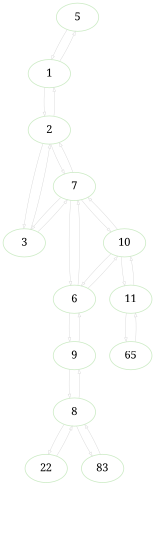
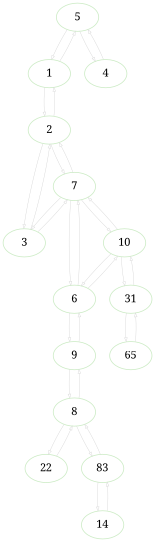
node "4": added
node "11": label "11" -> "31"
node "14": added
